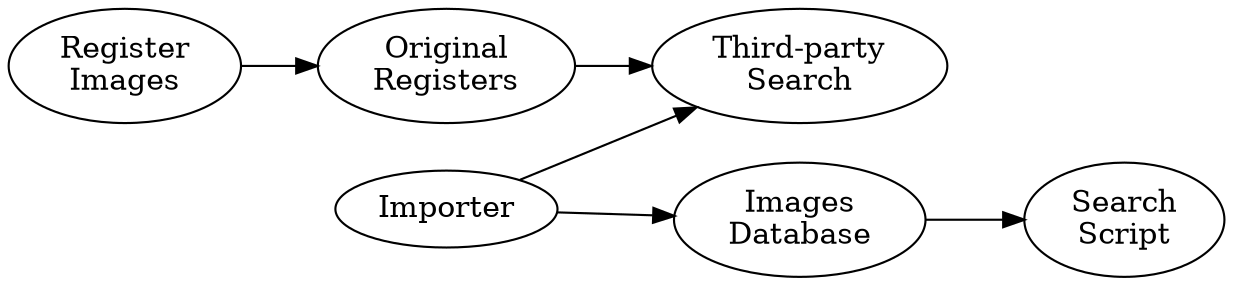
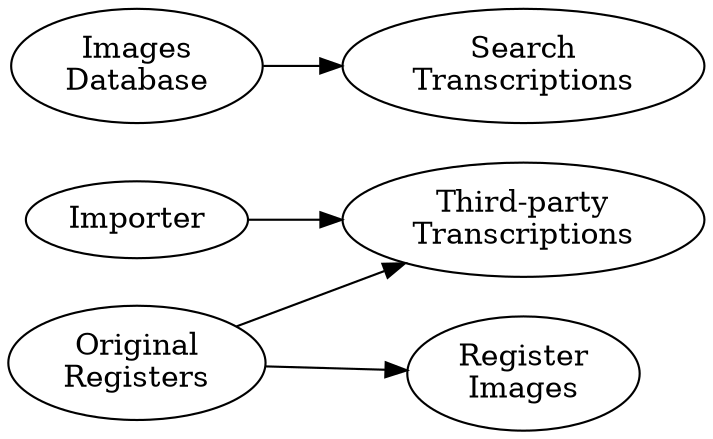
edge "Register Images" -> "Original Registers": reversed
node "Third-party Search": label "Third-party Search" -> "Third-party Transcriptions"
edge "Importer" -> "Images Database": removed
node "Search Script": label "Search Script" -> "Search Transcriptions"
